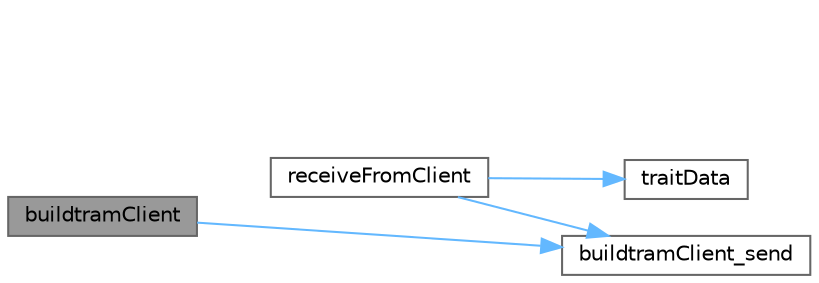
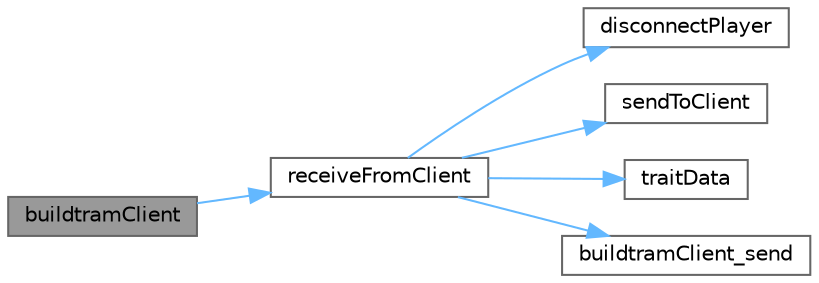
node "disconnectPlayer": added
node "sendToClient": added
edge "buildtramClient" -> "buildtramClient_send": now "buildtramClient" -> "receiveFromClient"
